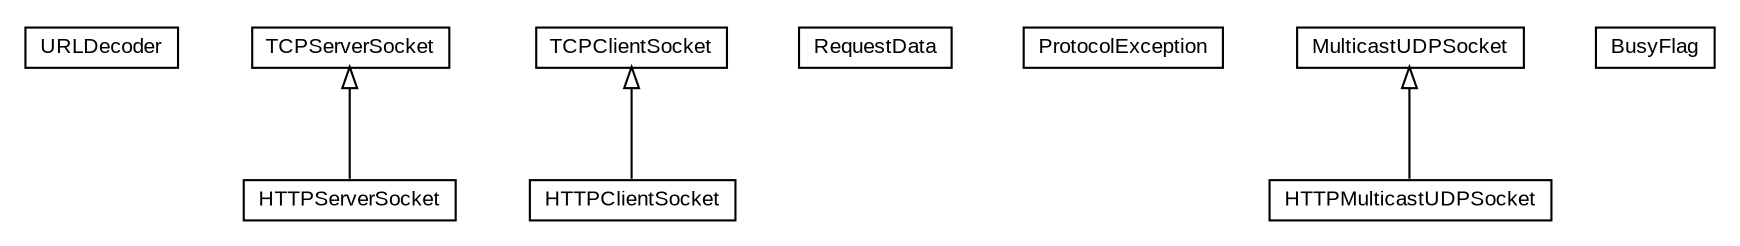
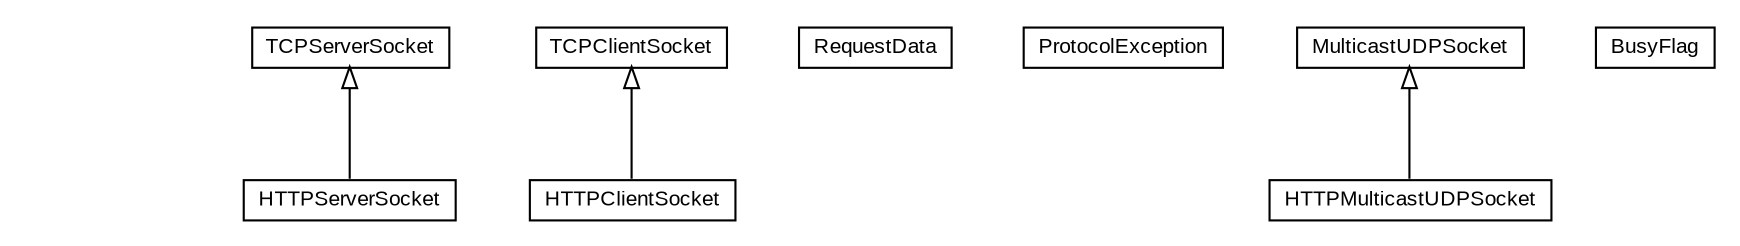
node "URLDecoder": removed
